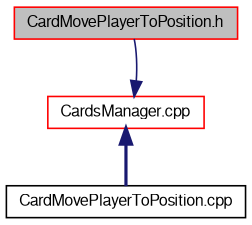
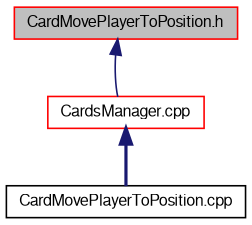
edge "CardMovePlayerToPosition.h" -> "CardsManager.cpp": reversed
